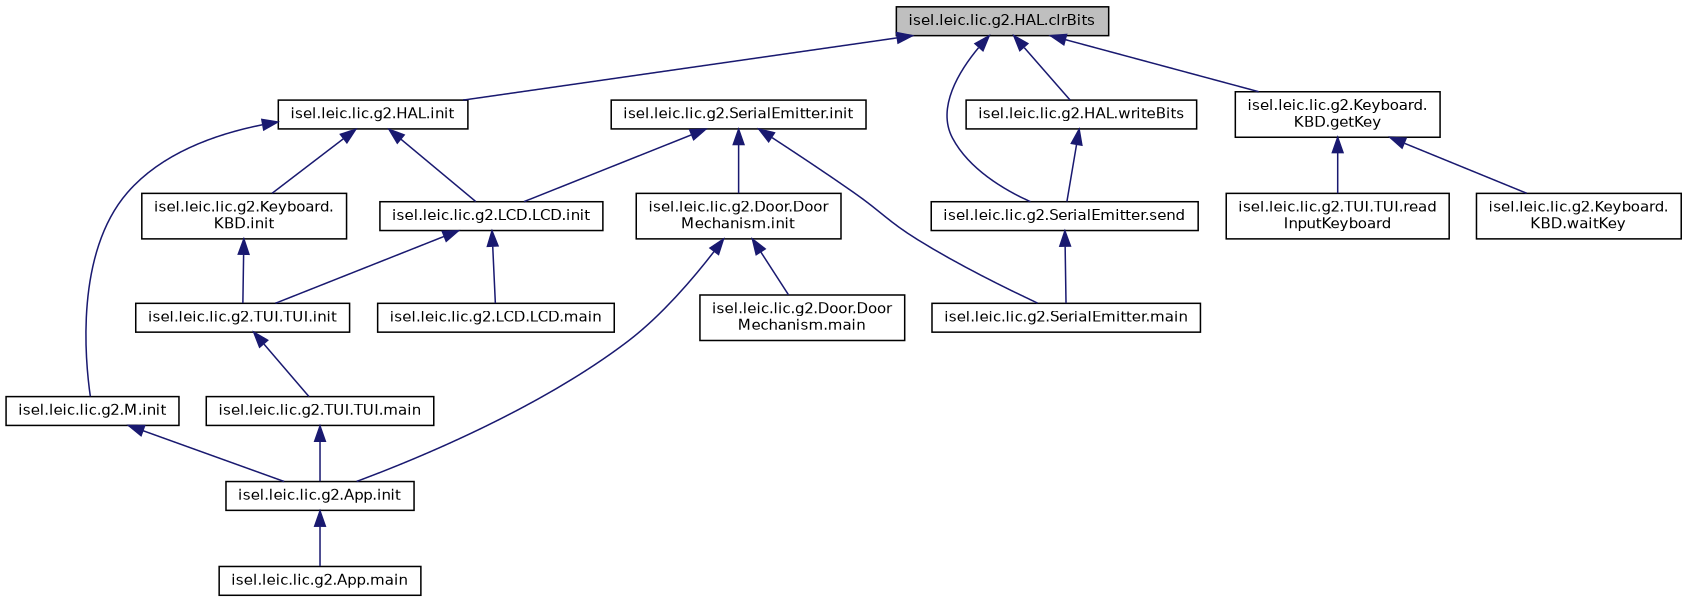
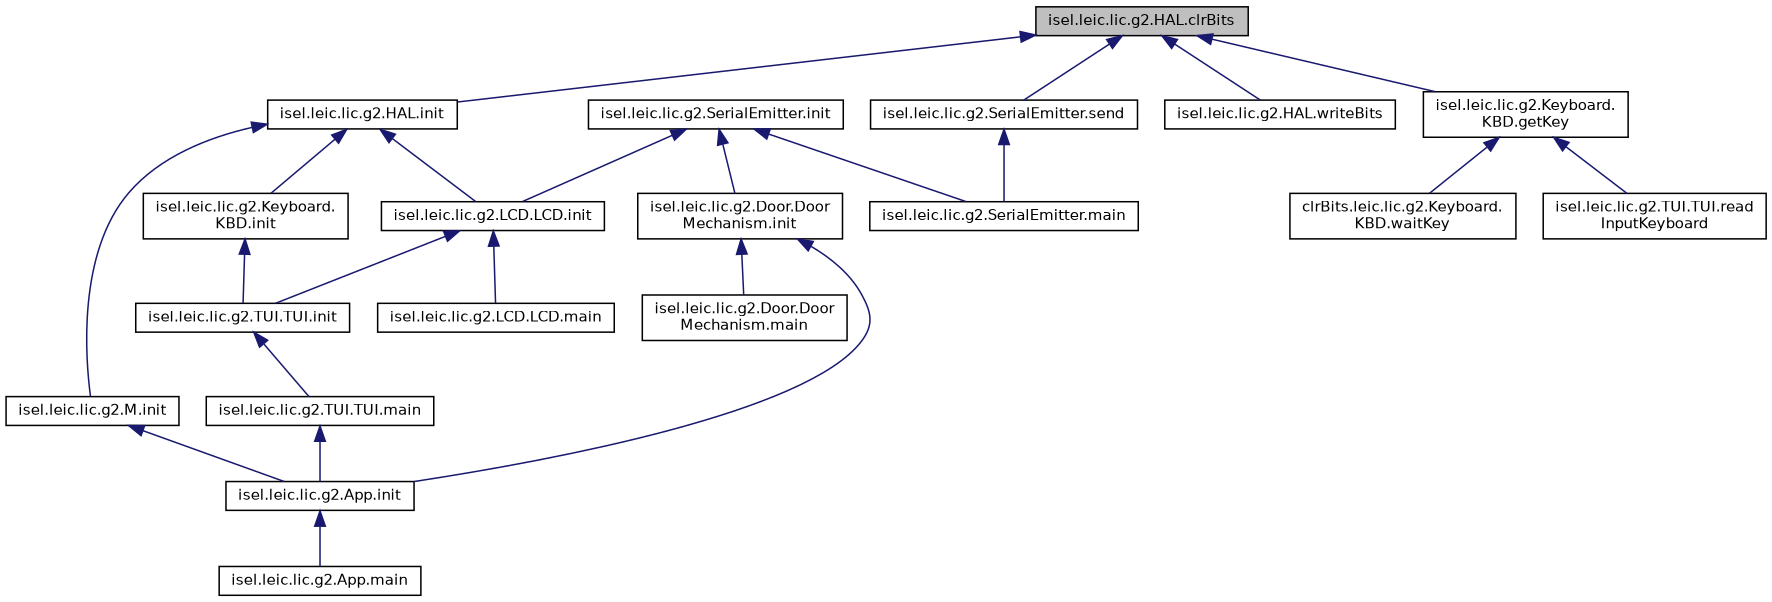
edge "isel.leic.lic.g2.SerialEmitter.send" -> "isel.leic.lic.g2.HAL.writeBits": removed
node "isel.leic.lic.g2.Keyboard. KBD.waitKey": label "isel.leic.lic.g2.Keyboard. KBD.waitKey" -> "clrBits.leic.lic.g2.Keyboard. KBD.waitKey"
